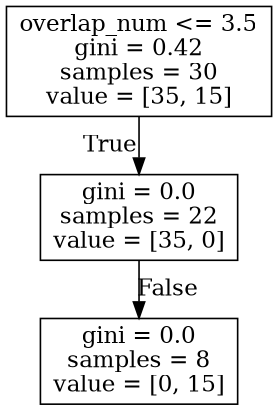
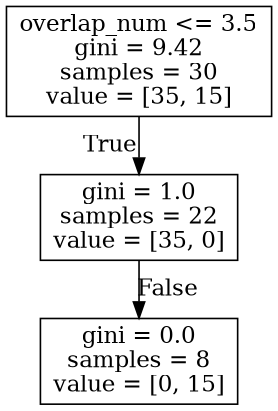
node "overlap_num <= 3.5 gini = 0.42 samples = 30 value = [35, 15]": label "overlap_num <= 3.5 gini = 0.42 samples = 30 value = [35, 15]" -> "overlap_num <= 3.5 gini = 9.42 samples = 30 value = [35, 15]"
node "gini = 0.0 samples = 22 value = [35, 0]": label "gini = 0.0 samples = 22 value = [35, 0]" -> "gini = 1.0 samples = 22 value = [35, 0]"
